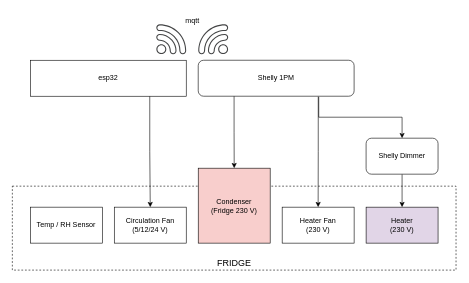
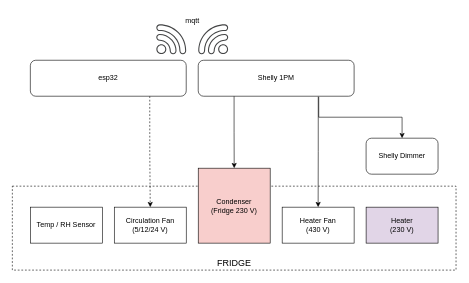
node "esp32": shape rectangle -> rounded rectangle
edge "esp32" -> "Circulation Fan (5/12/24 V)": style solid -> dashed
edge "Shelly Dimmer" -> "Heater (230 V)": removed
node "Heater Fan (230 V)": label "Heater Fan (230 V)" -> "Heater Fan (430 V)"
